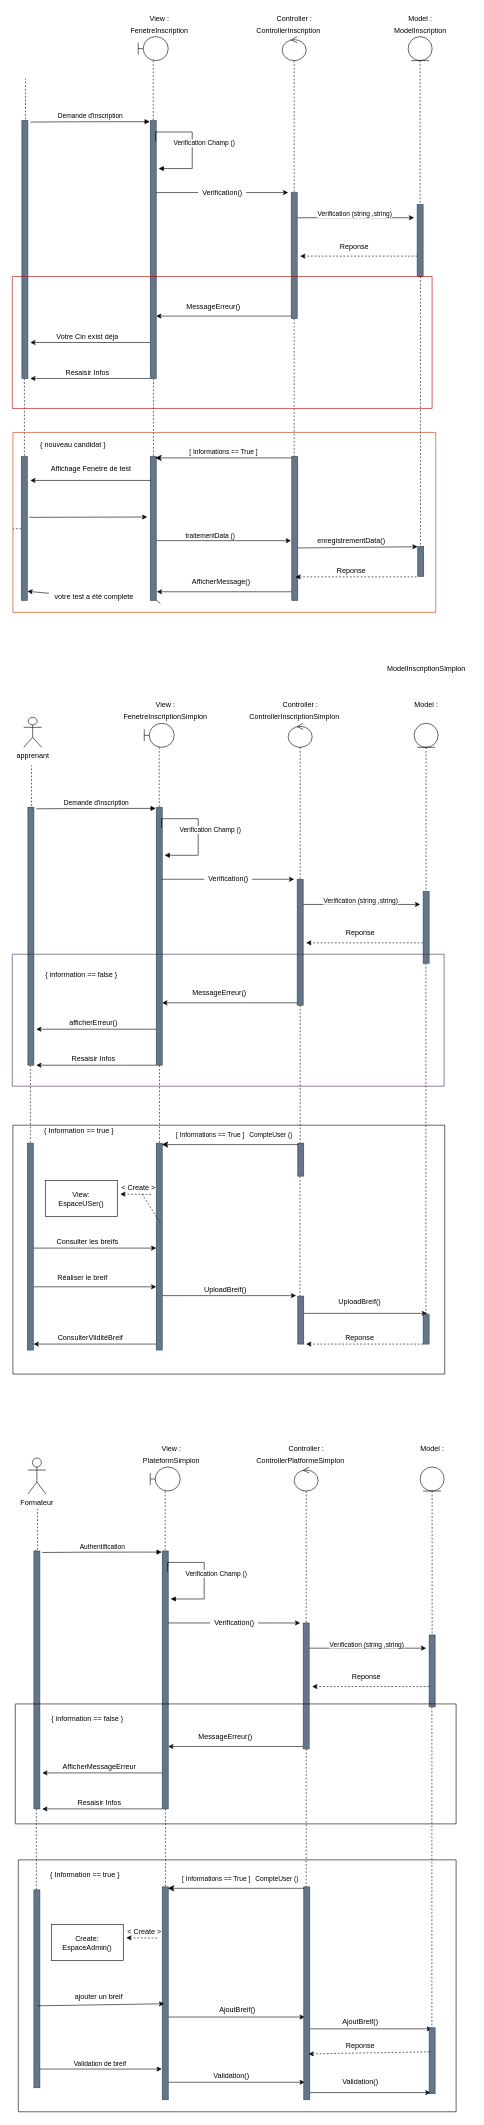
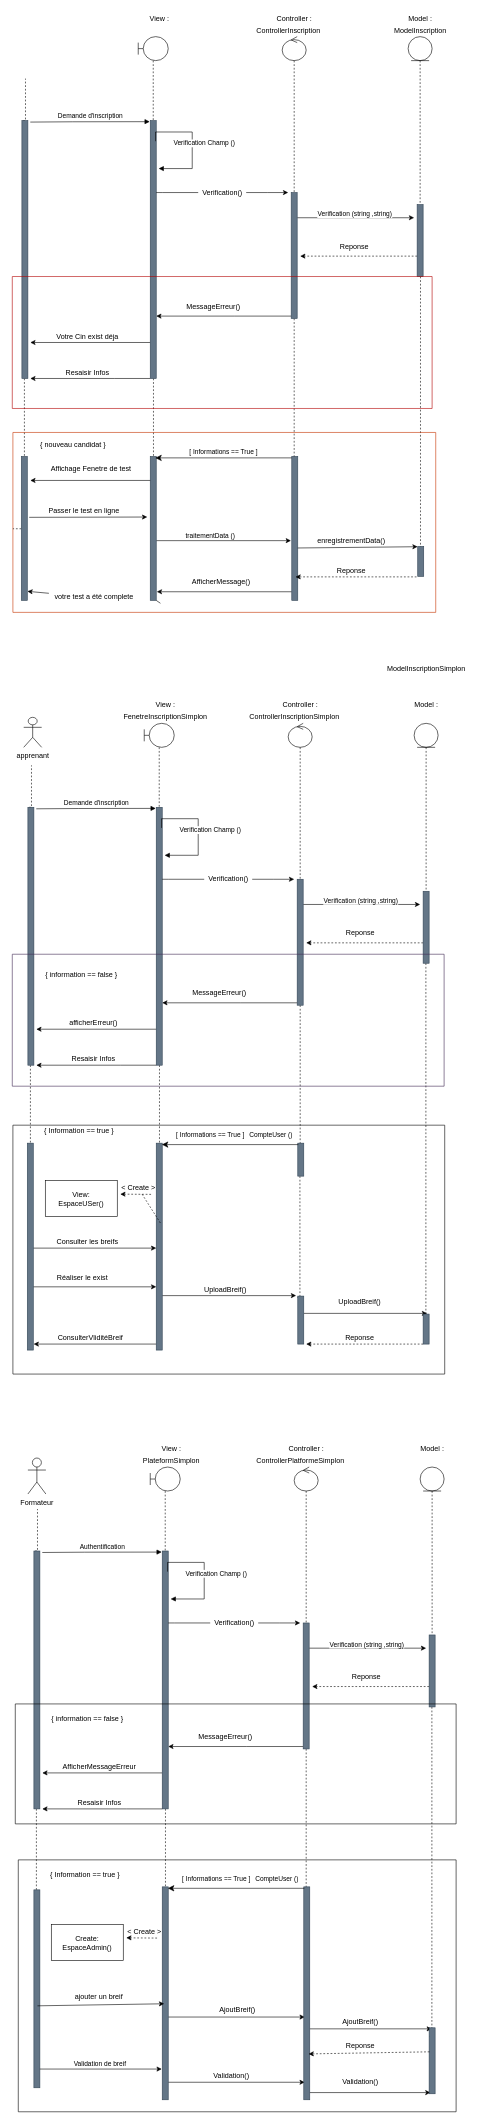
node "FenetreInscription": removed
node "Passer le test en ligne": added
node "Réaliser le breif": label "Réaliser le breif" -> "Réaliser le exist"
